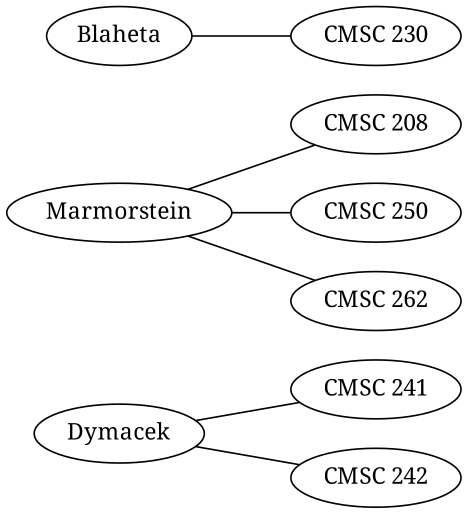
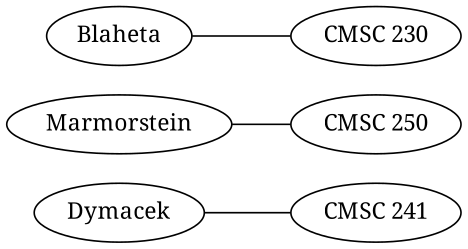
node "CMSC 208": removed
node "CMSC 262": removed
node "CMSC 242": removed
